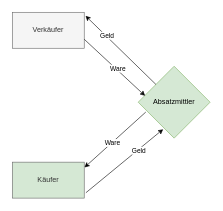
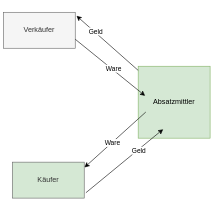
node "Verkäufer": moved (48, 30) -> (39, 30)
node "Absatzmittler": shape diamond -> rectangle
